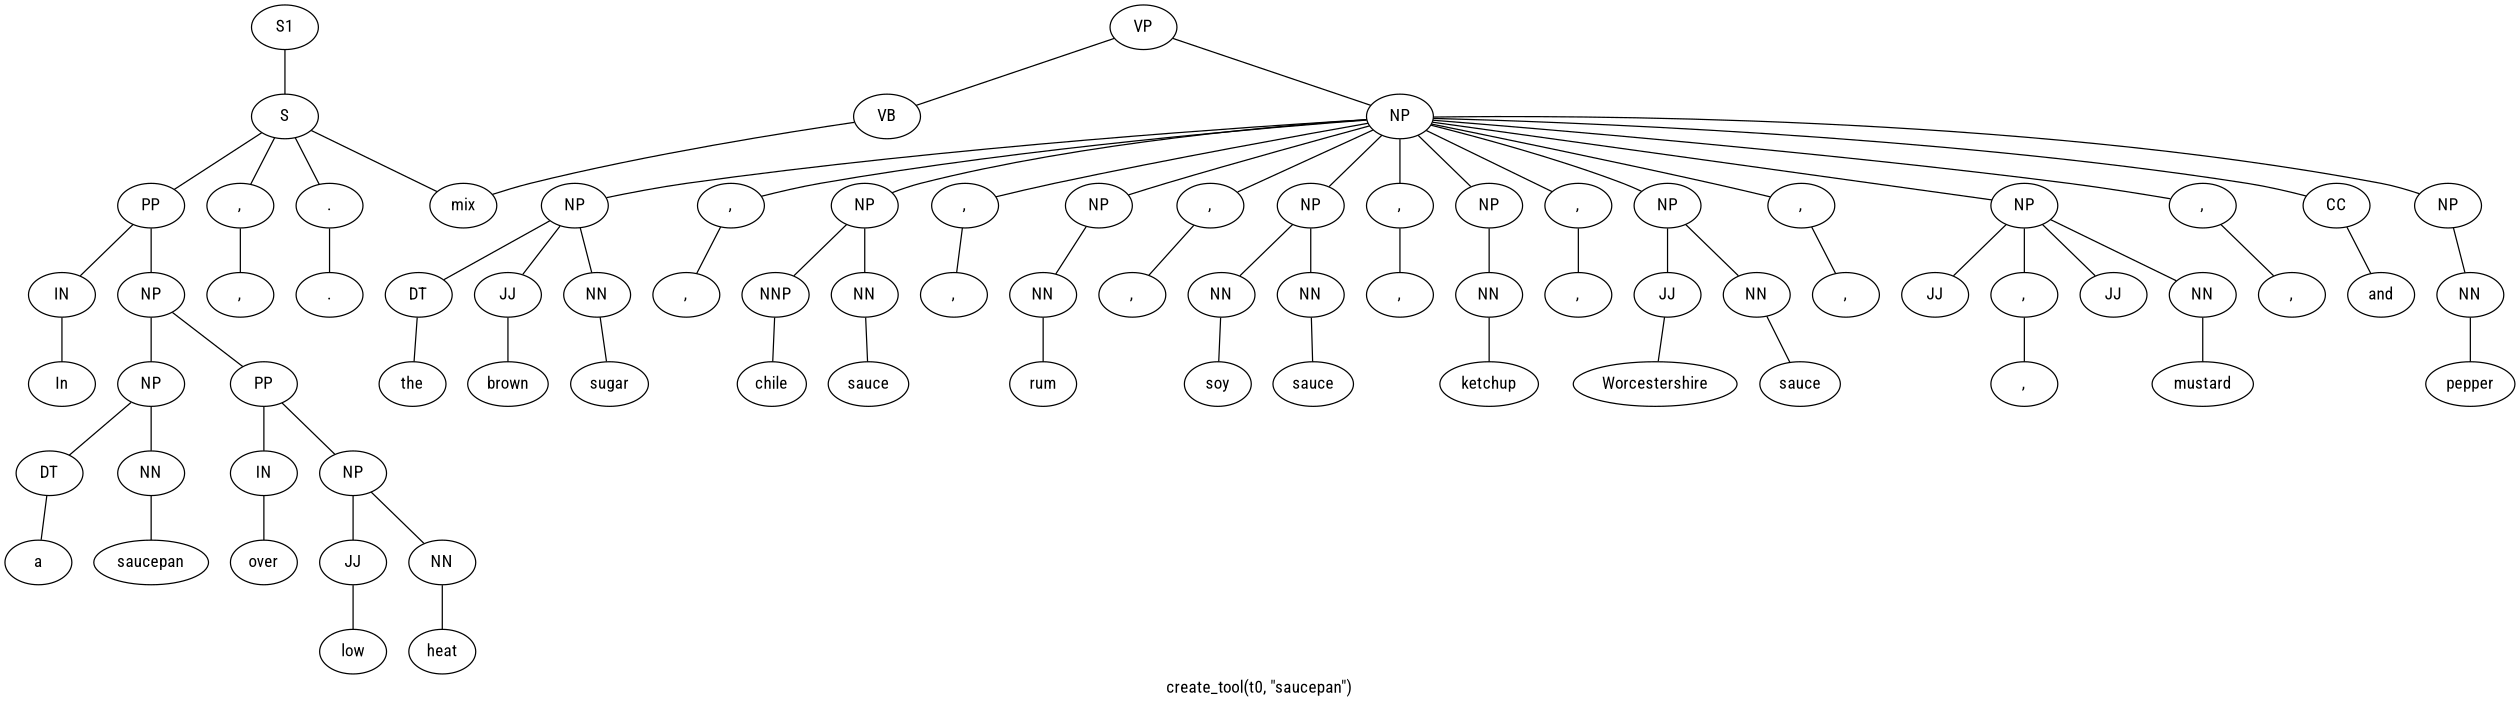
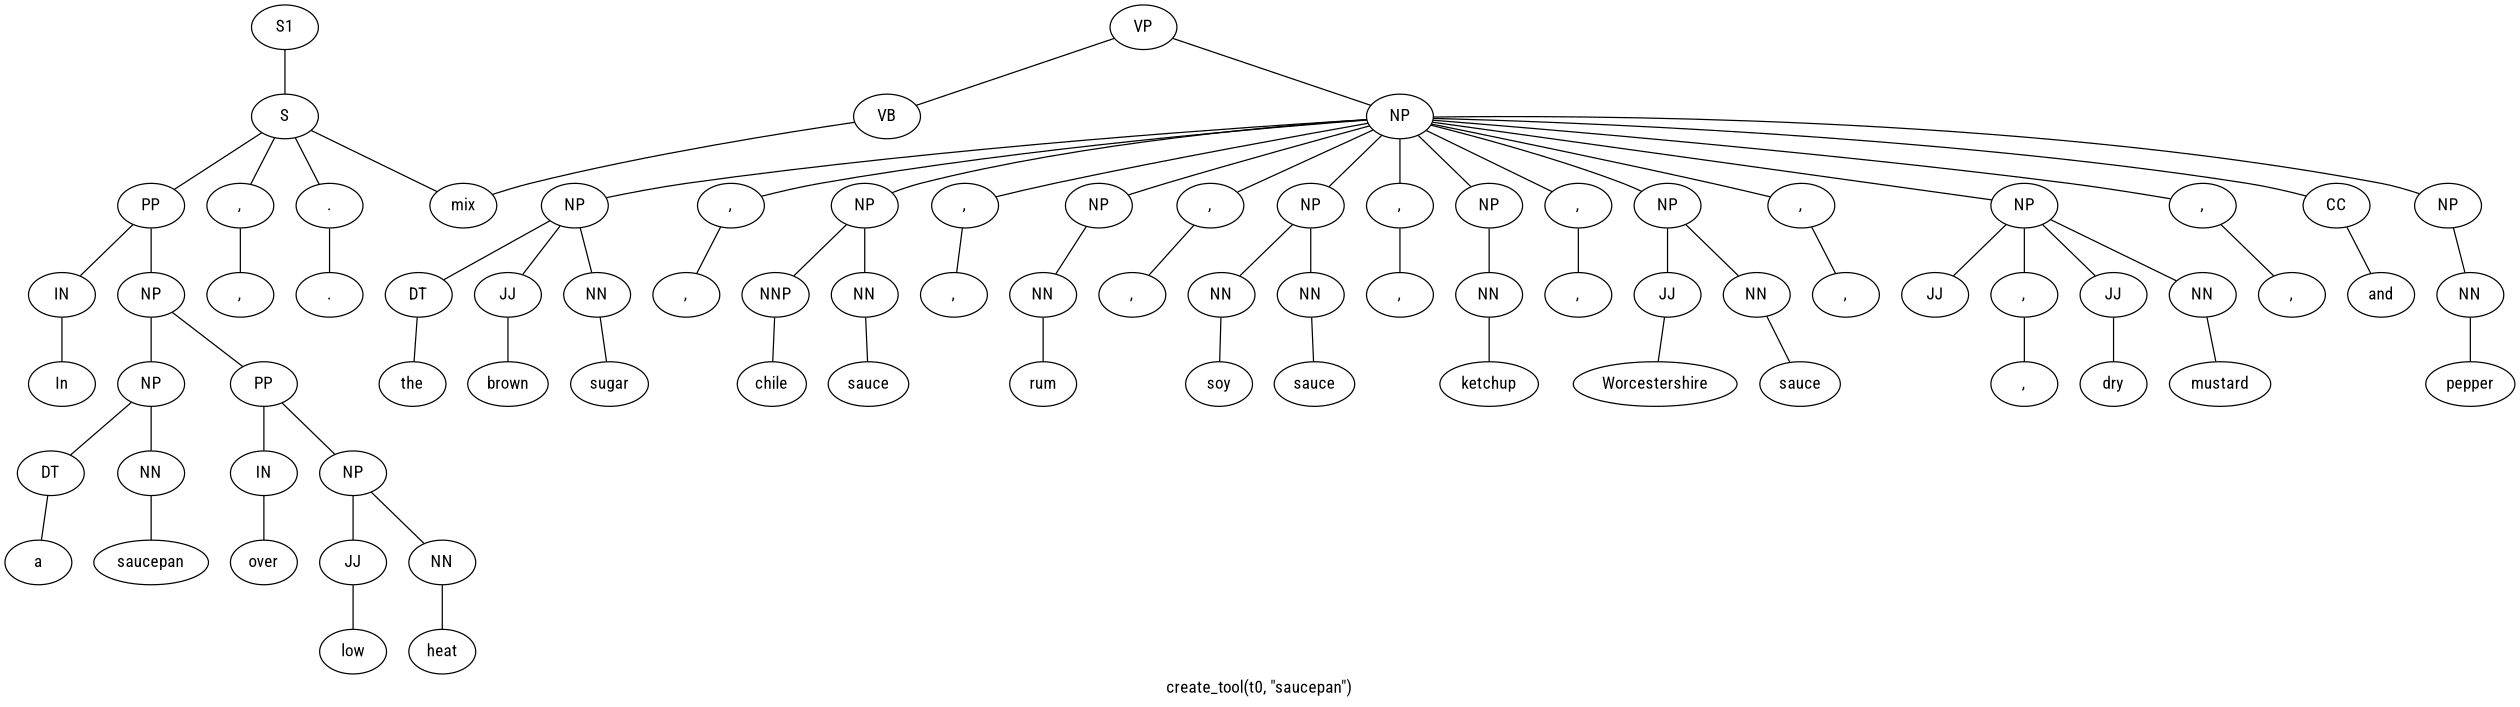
node "dry": added
